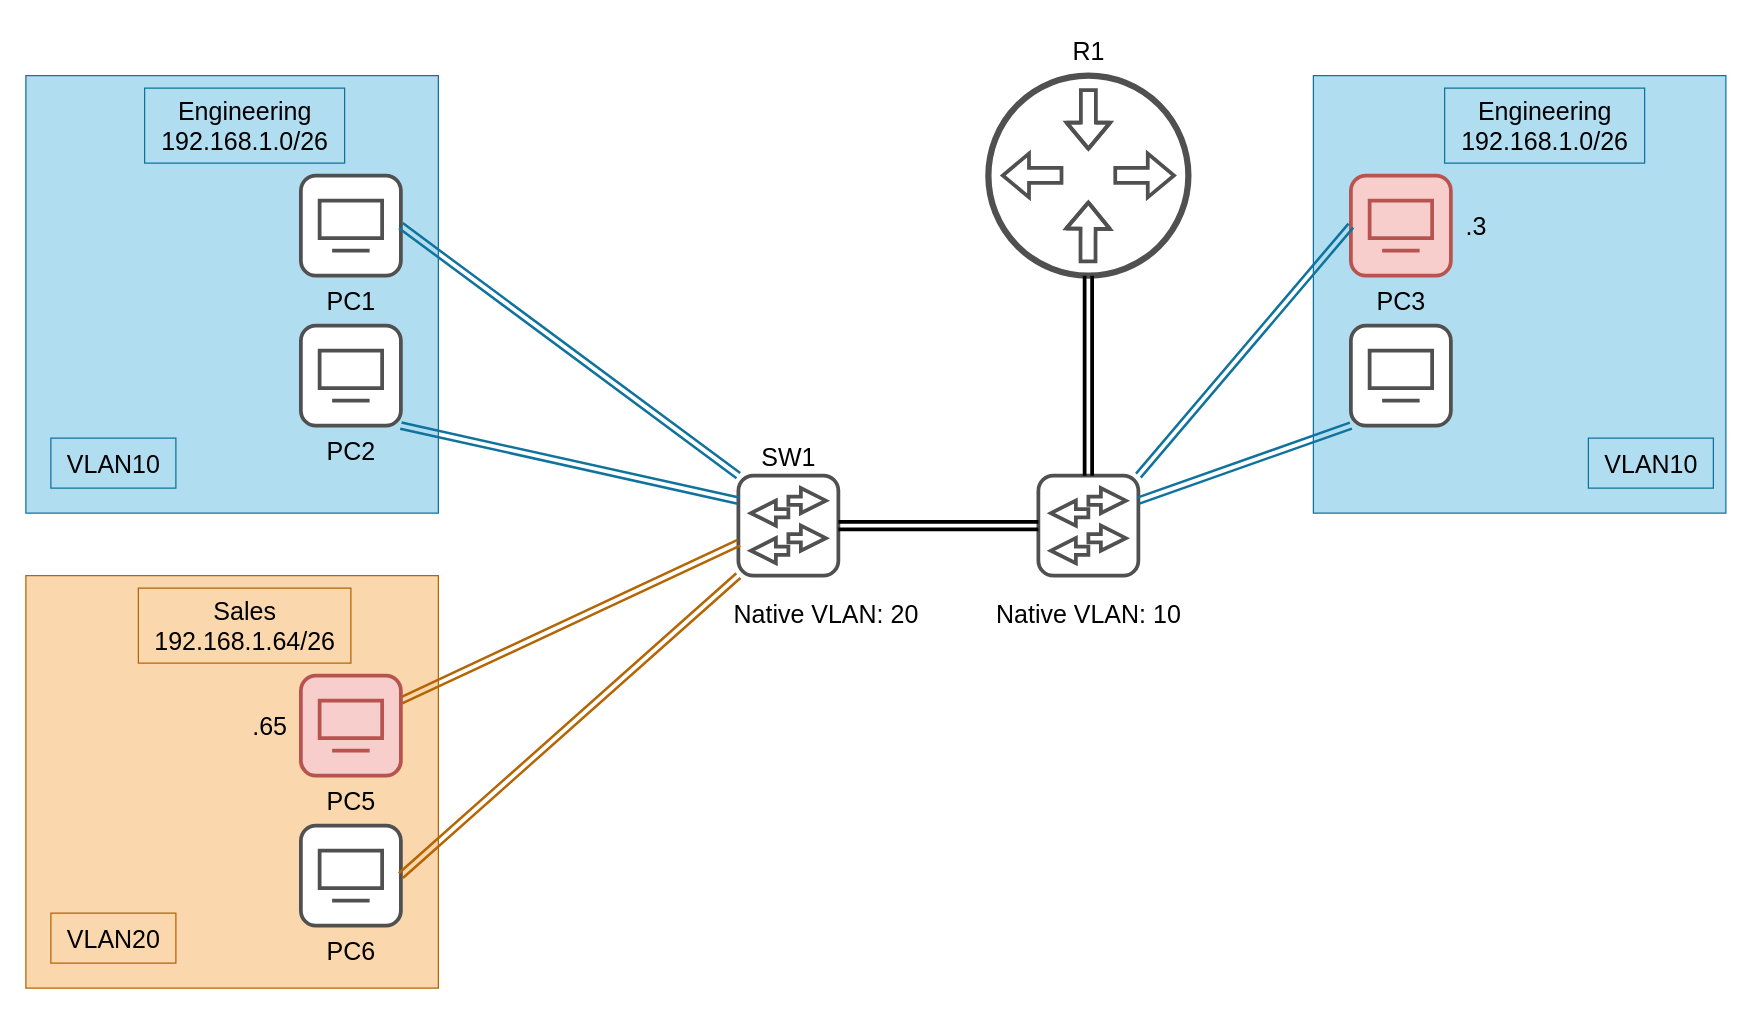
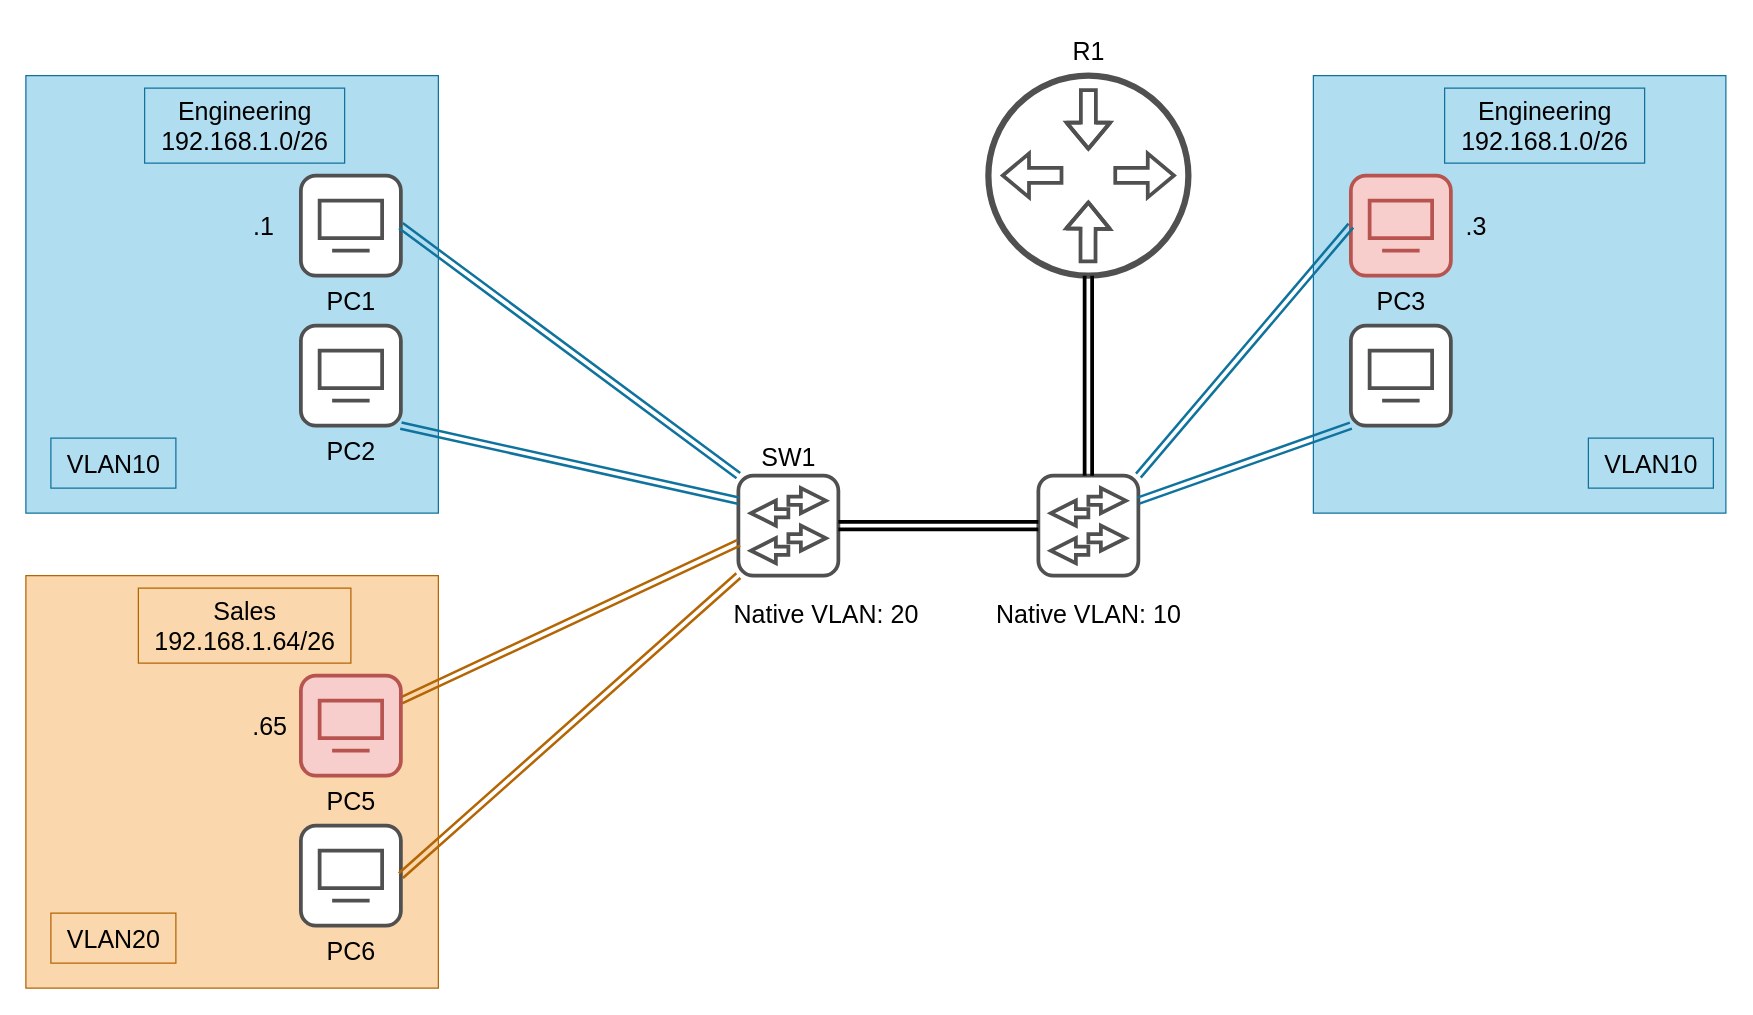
node ".1": added
